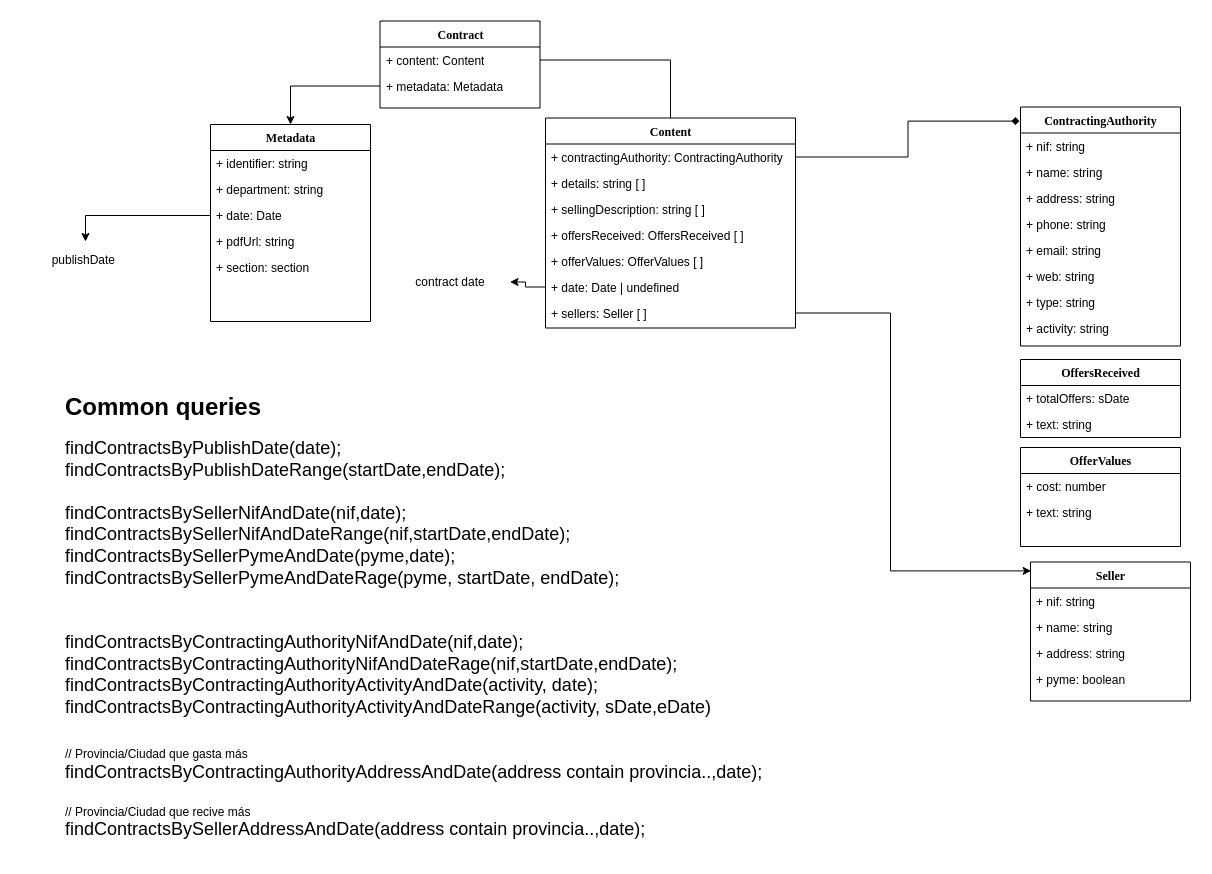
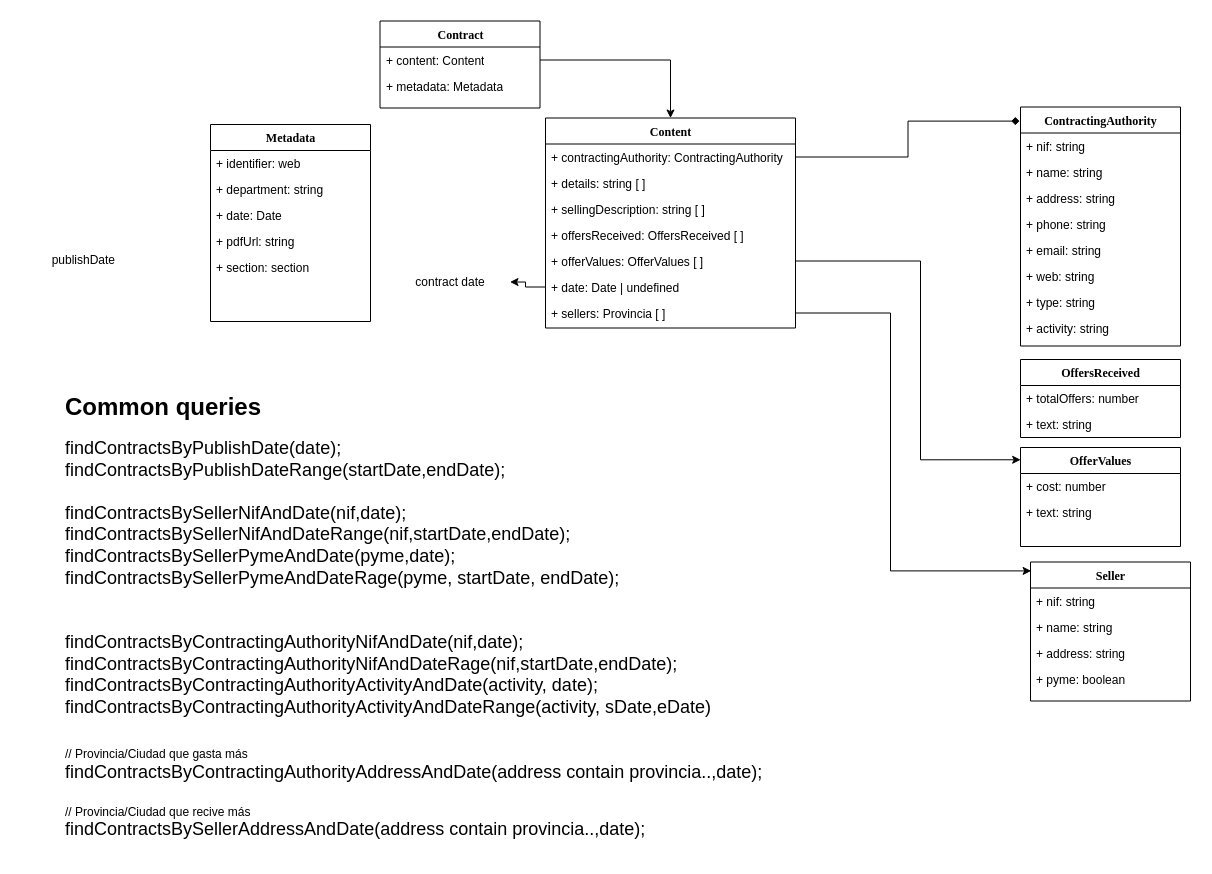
edge "+ metadata: Metadata" -> "Metadata": removed
edge "+ content: Content" -- "Content": arrowhead none -> classic
node "+ identifier: string": label "+ identifier: string" -> "+ identifier: web"
edge "+ date: Date" -> "publishDate": removed
node "+ sellers: Seller [ ]": label "+ sellers: Seller [ ]" -> "+ sellers: Provincia [ ]"
edge "+ offerValues: OfferValues [ ]" -> "OfferValues": added
node "+ totalOffers: sDate": label "+ totalOffers: sDate" -> "+ totalOffers: number"
